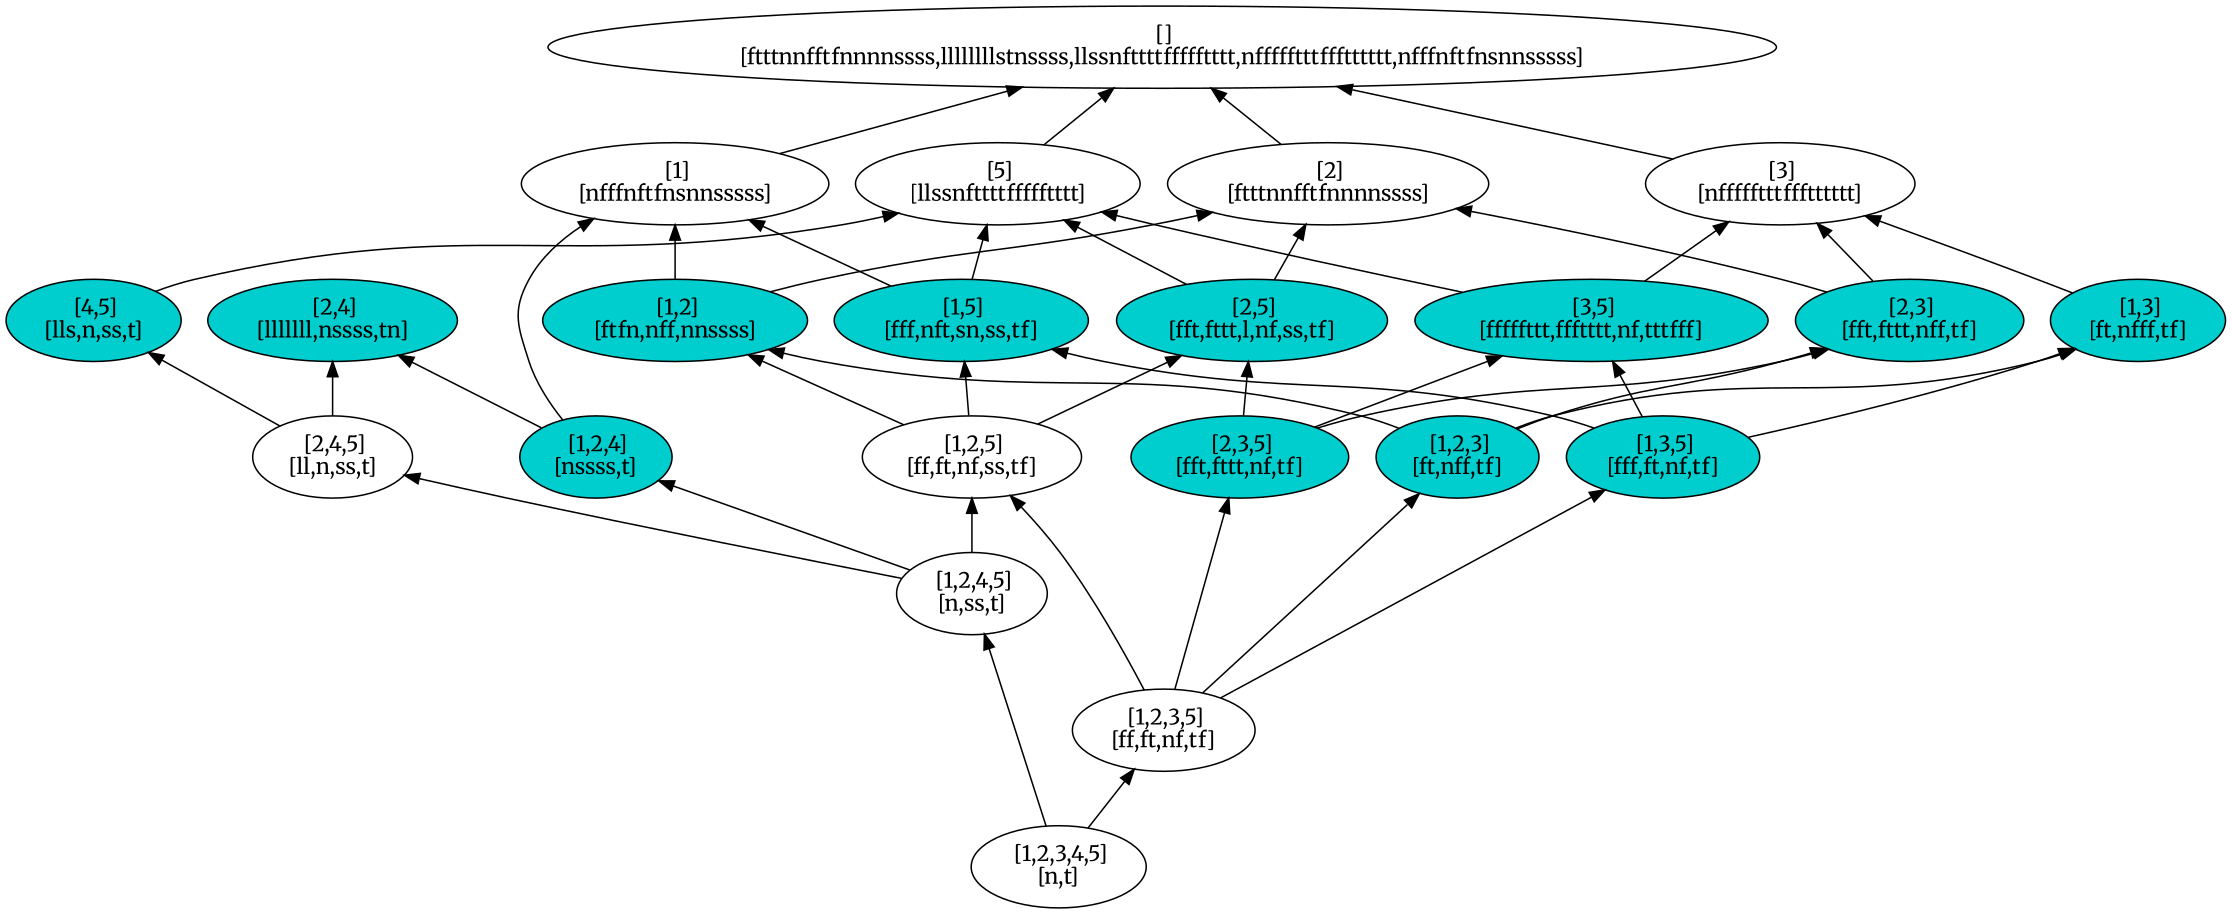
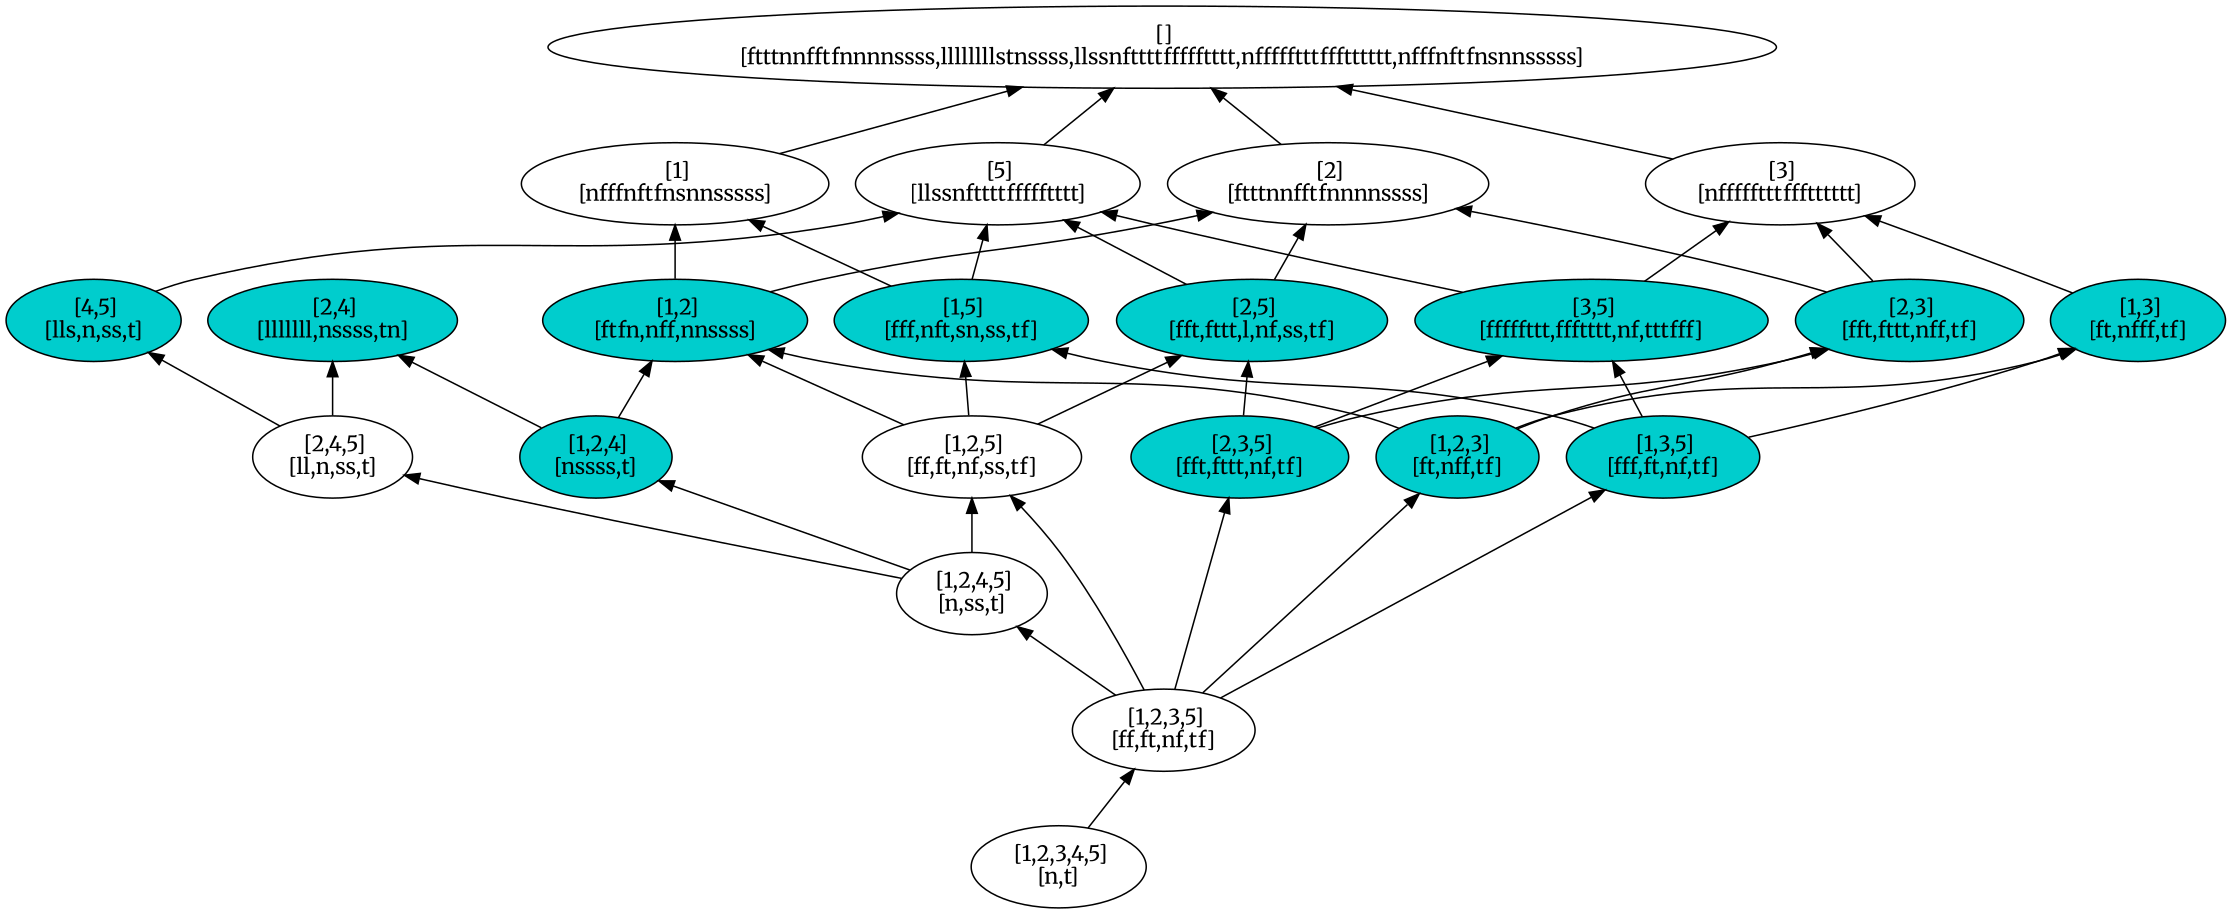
edge "[1,2,4] [nssss,t]" -> "[1] [nfffnftfnsnnsssss]": now "[1,2,4] [nssss,t]" -> "[1,2] [ftfn,nff,nnssss]"
edge "[1,2,3,4,5] [n,t]" -> "[1,2,4,5] [n,ss,t]": now "[1,2,3,5] [ff,ft,nf,tf]" -> "[1,2,4,5] [n,ss,t]"
